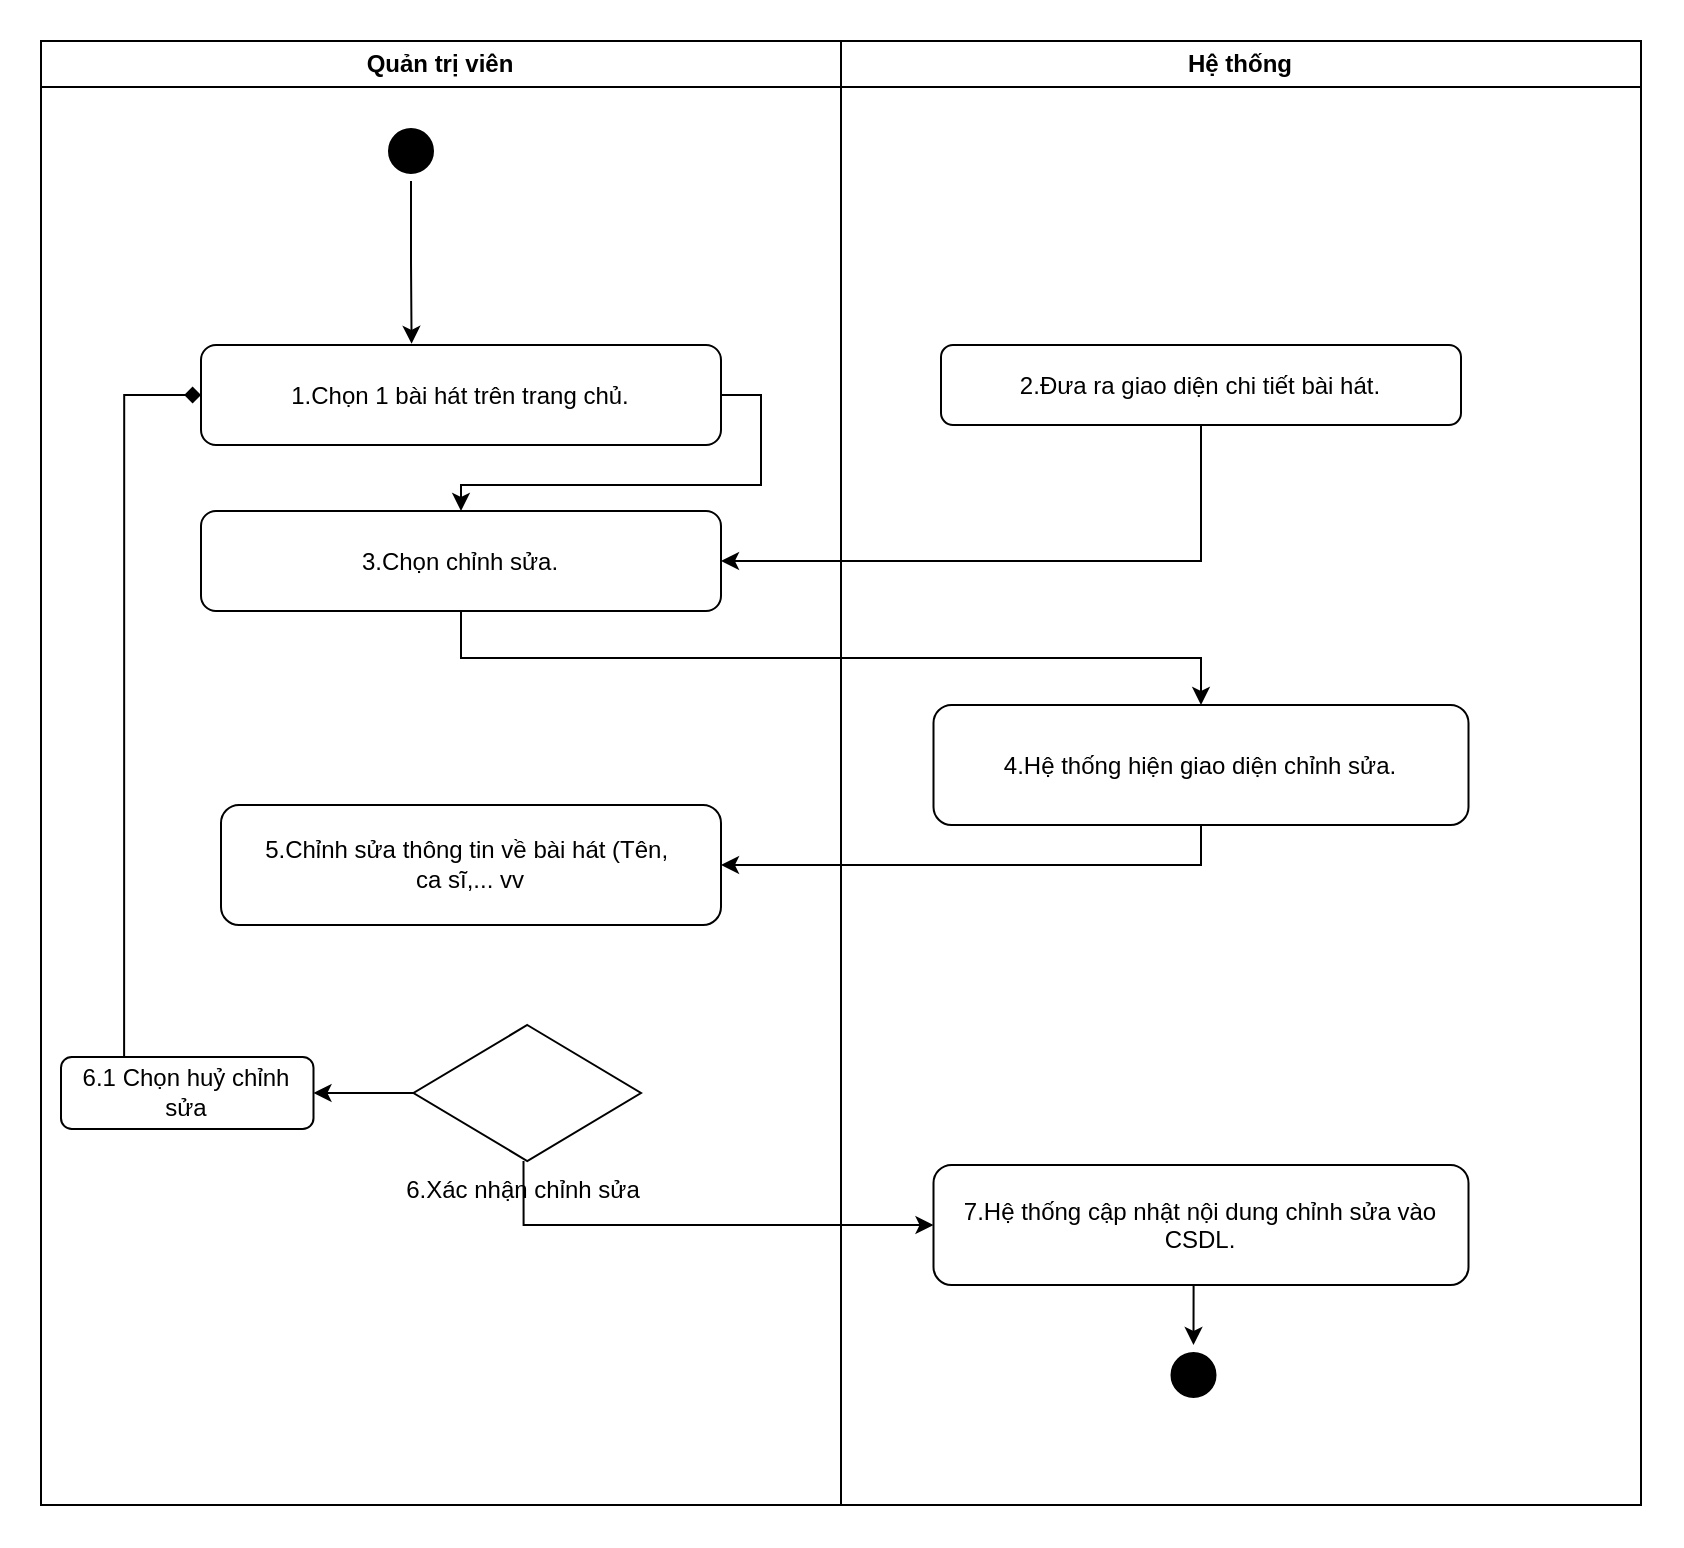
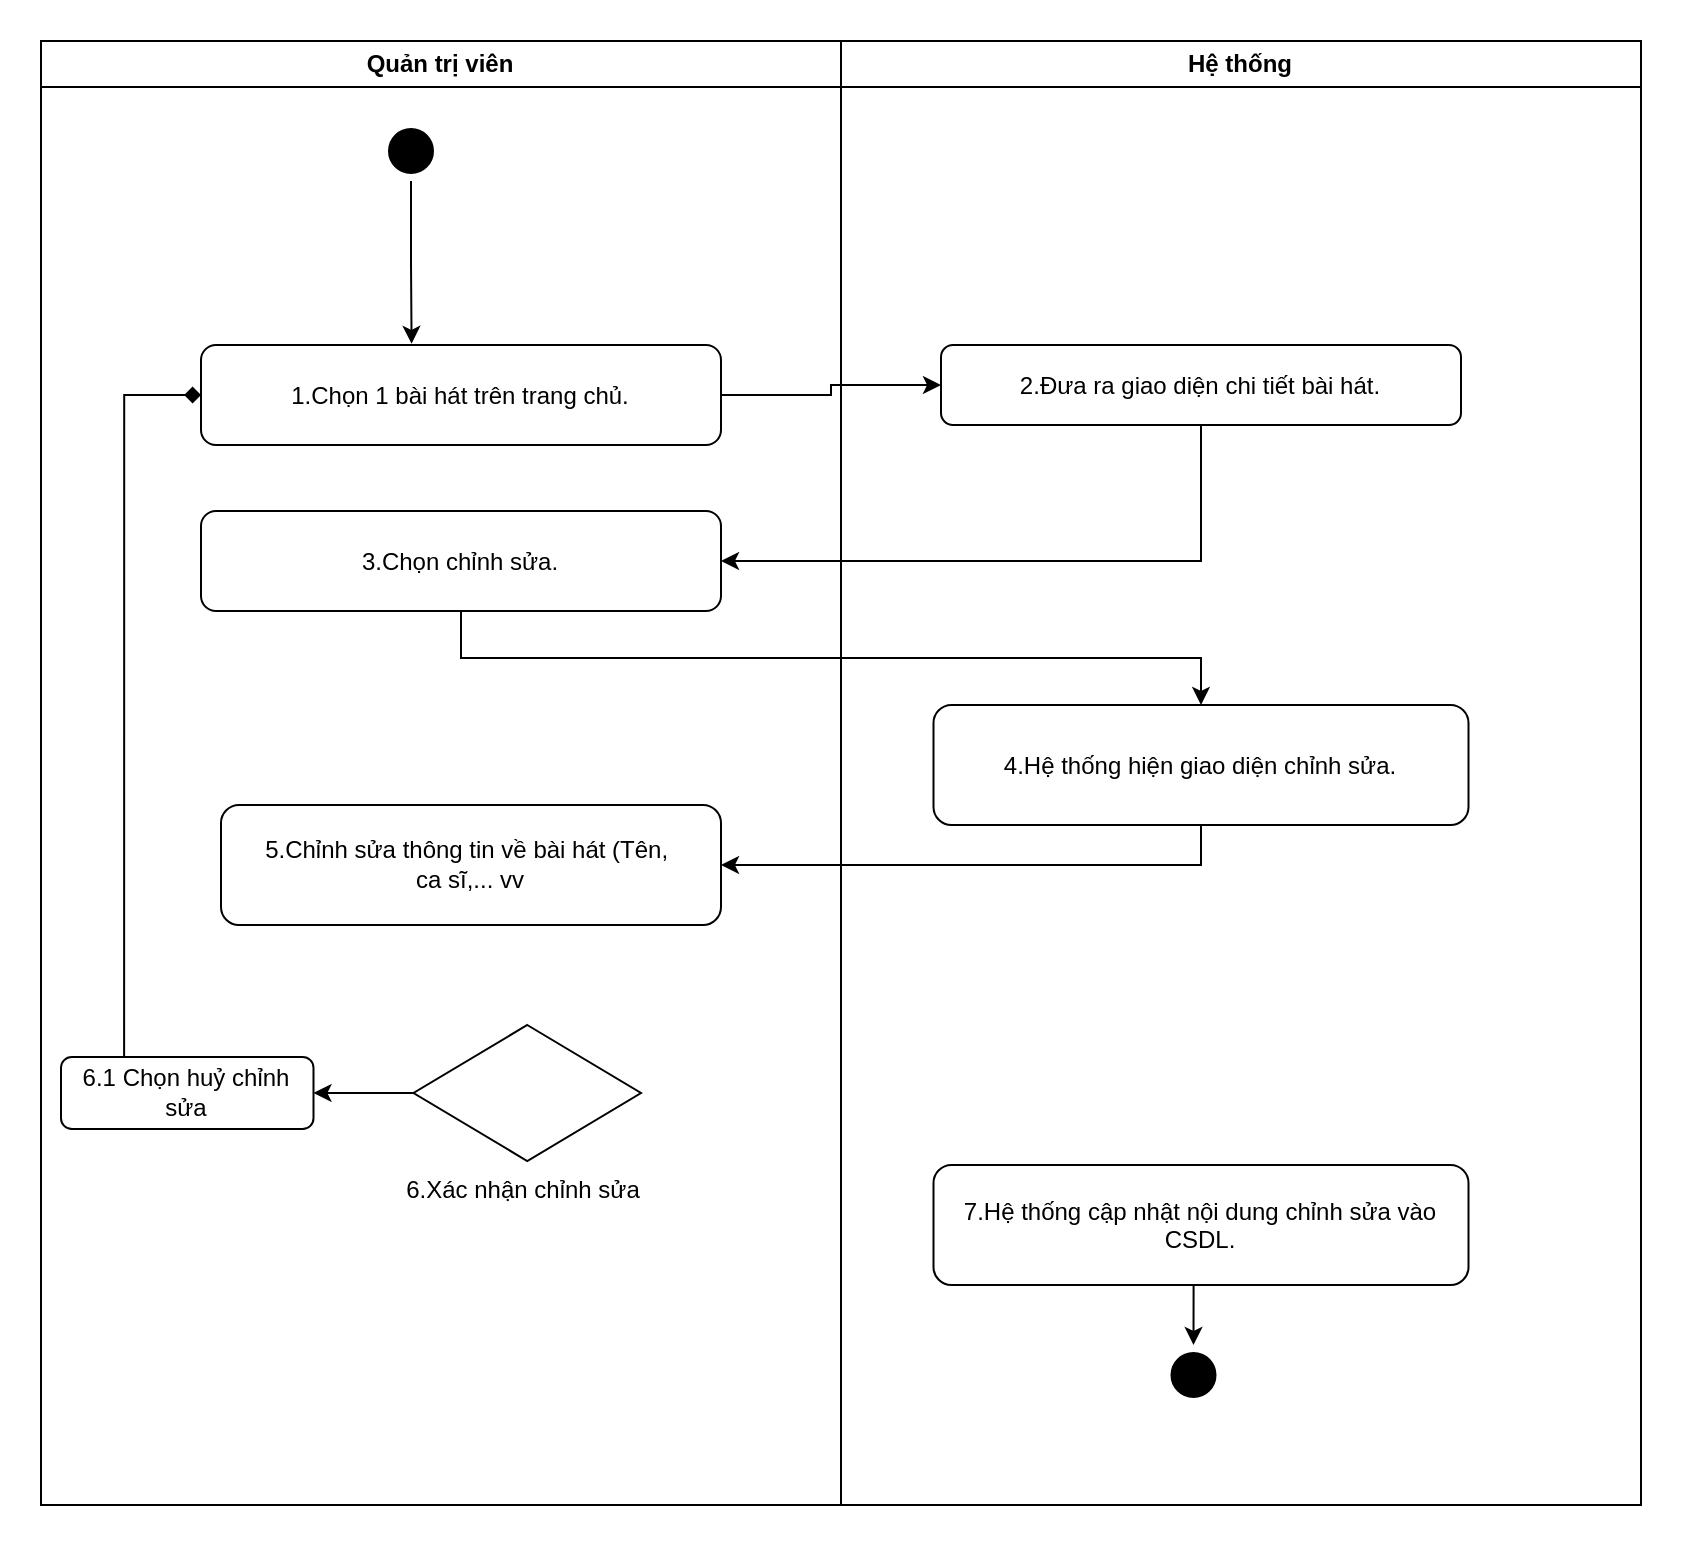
edge "1.Chọn 1 bài hát trên trang chủ." -> "3.Chọn chỉnh sửa.": now "1.Chọn 1 bài hát trên trang chủ." -> "2.Đưa ra giao diện chi tiết bài hát."
edge "6.Xác nhận chỉnh sửa" -> "7.Hệ thống cập nhật nội dung chỉnh sửa vào CSDL.": removed
